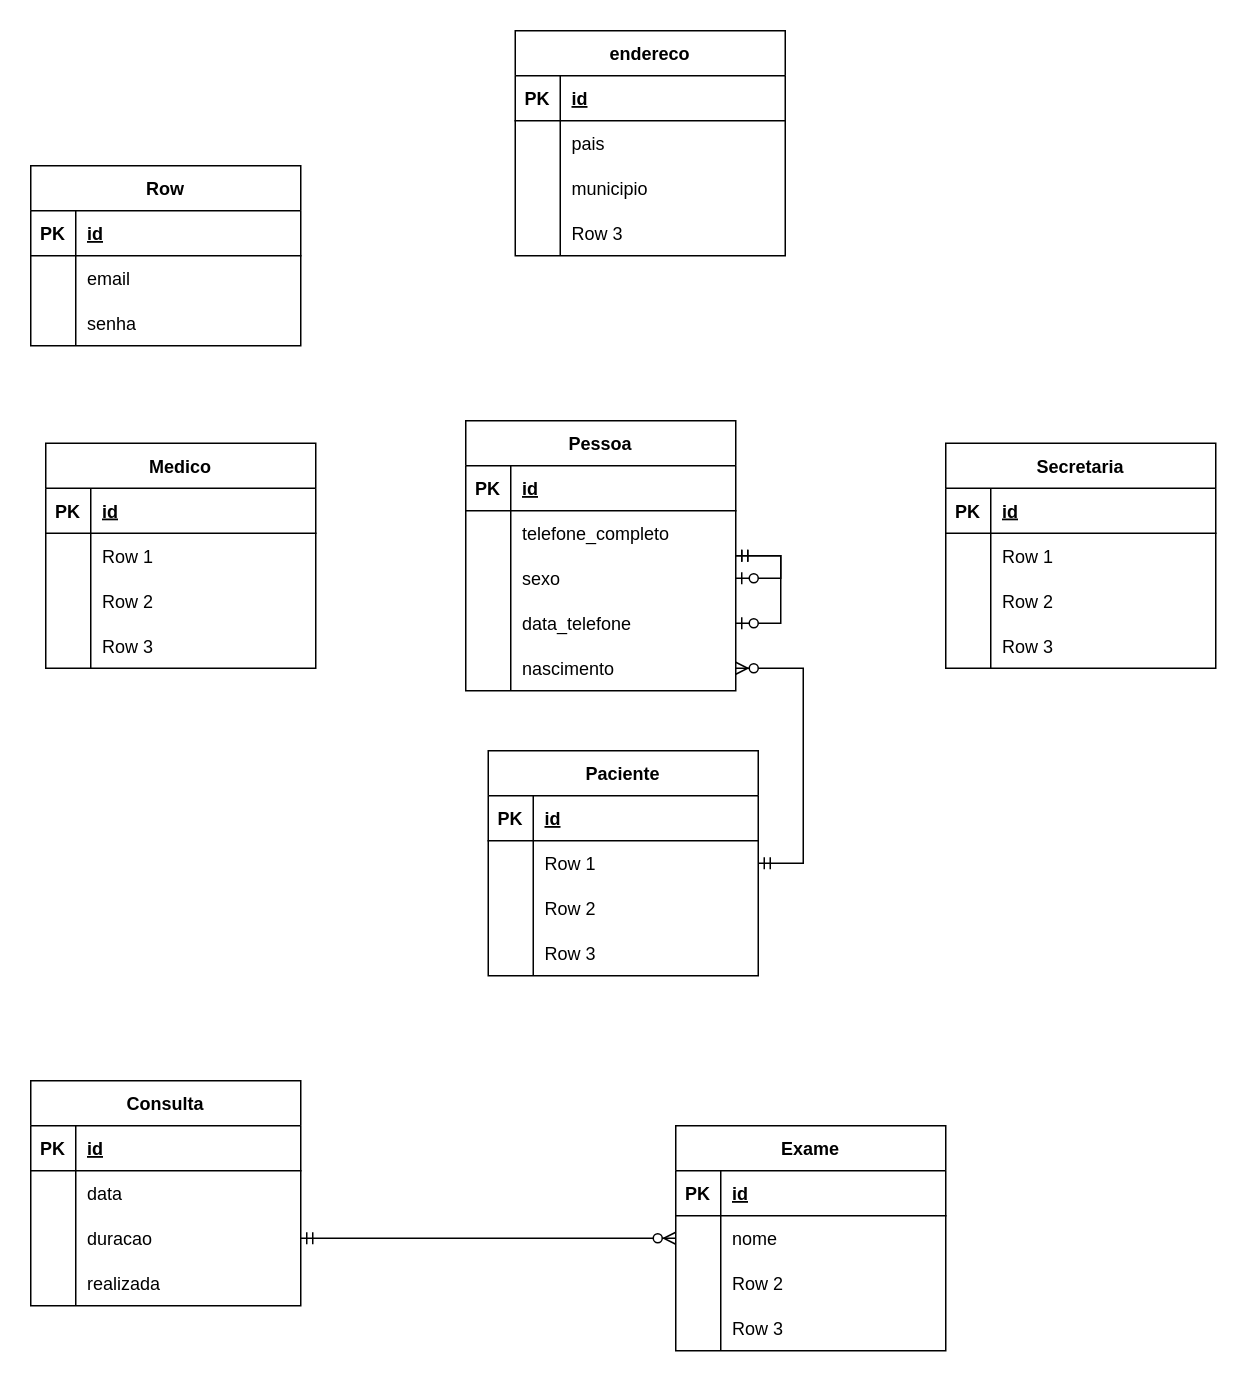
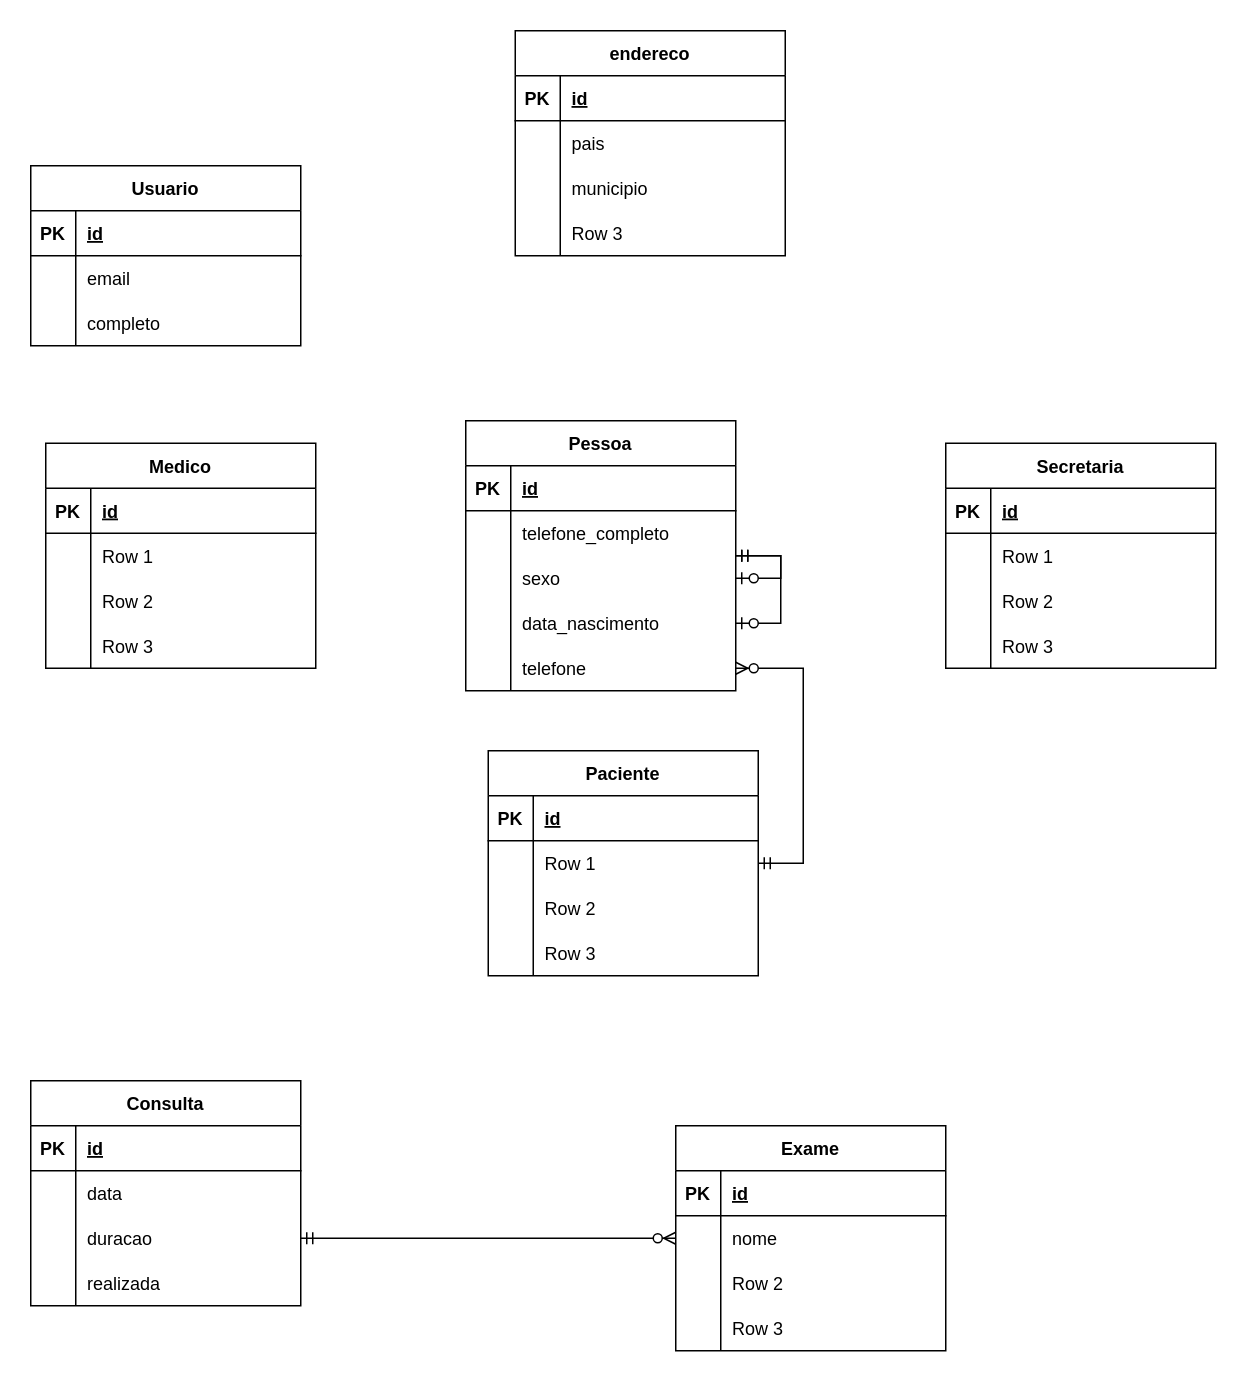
node "Row": label "Row" -> "Usuario"
node "senha": label "senha" -> "completo"
node "data_telefone": label "data_telefone" -> "data_nascimento"
node "nascimento": label "nascimento" -> "telefone"
